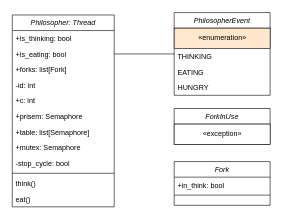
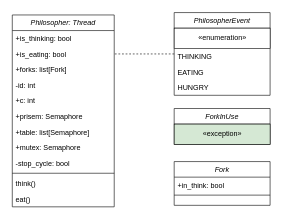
node "«enumeration»": fillcolor #ffe6cc -> #ffffff
edge "+is_eating: bool" -- "PhilosopherEvent": style solid -> dashed
node "«exception»": fillcolor #ffffff -> #d5e8d4
